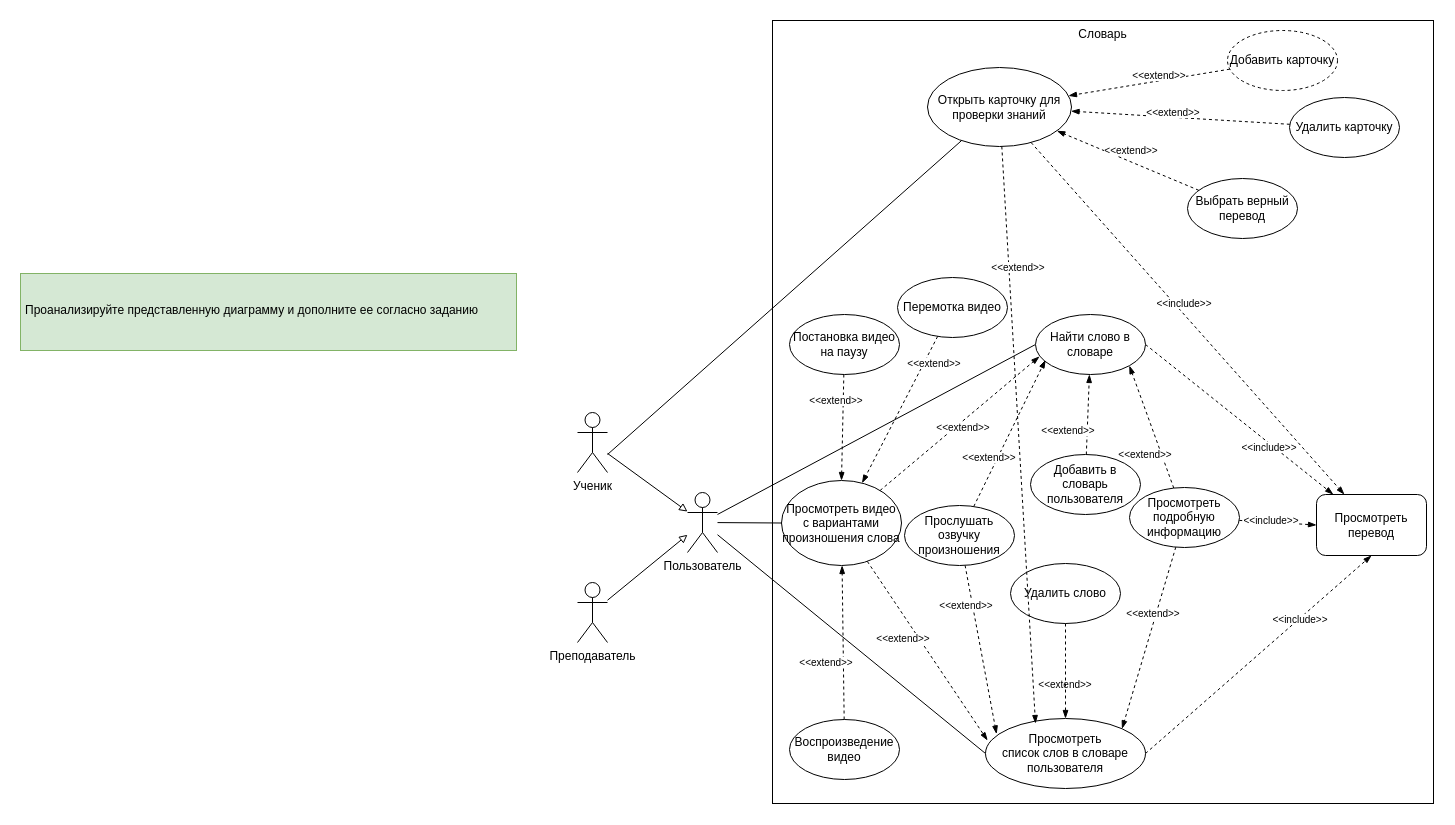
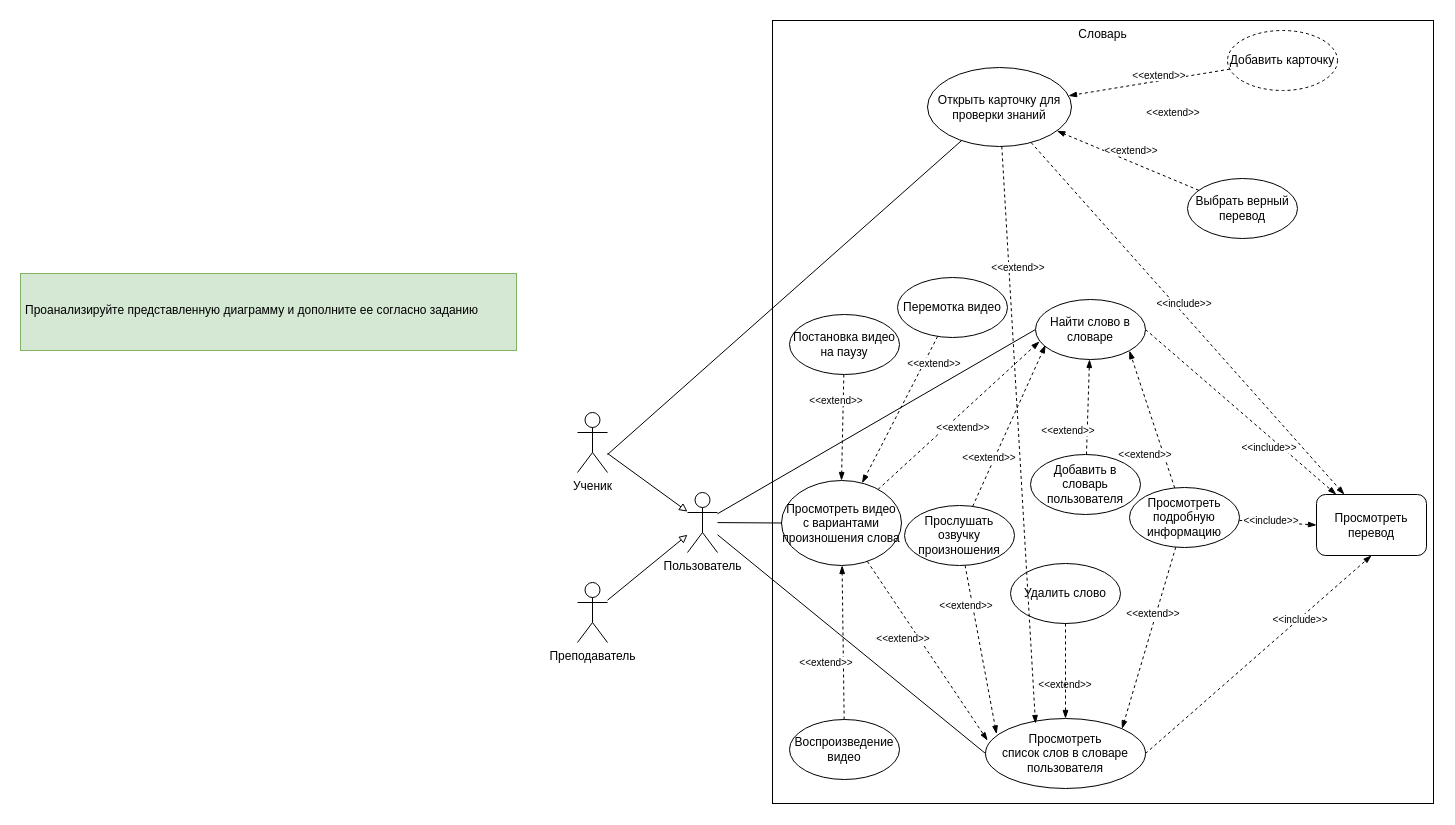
edge "Удалить карточку" -> "Открыть карточку для проверки знаний": removed
node "Удалить карточку": removed
node "Найти слово в словаре": moved (1091, 345) -> (1091, 330)
